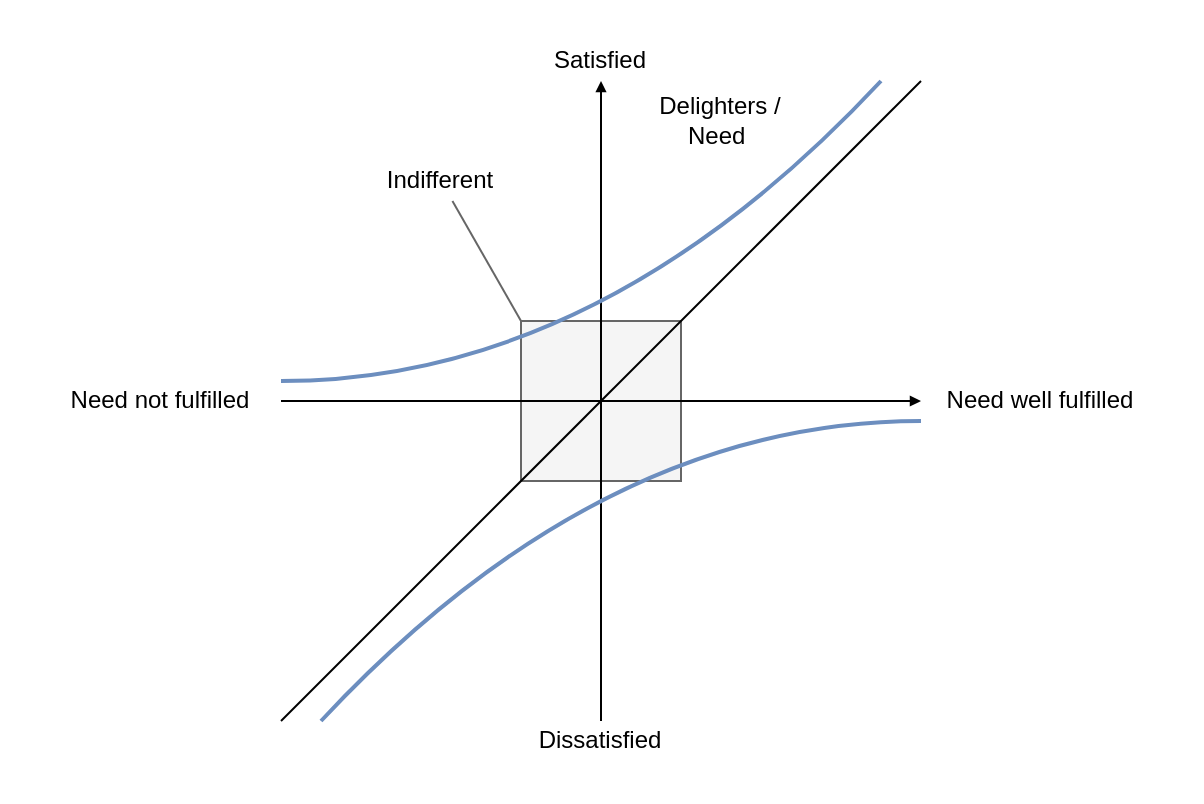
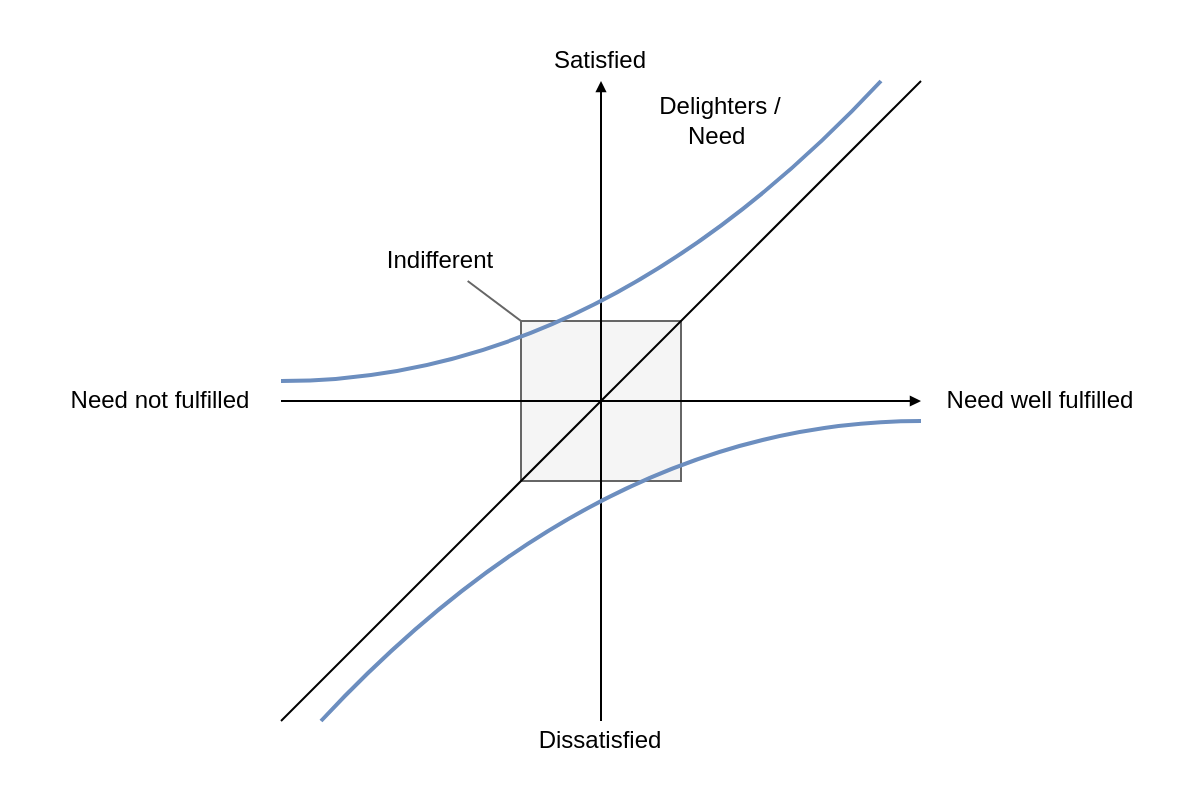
node "Indifferent": moved (441, 181) -> (441, 261)
